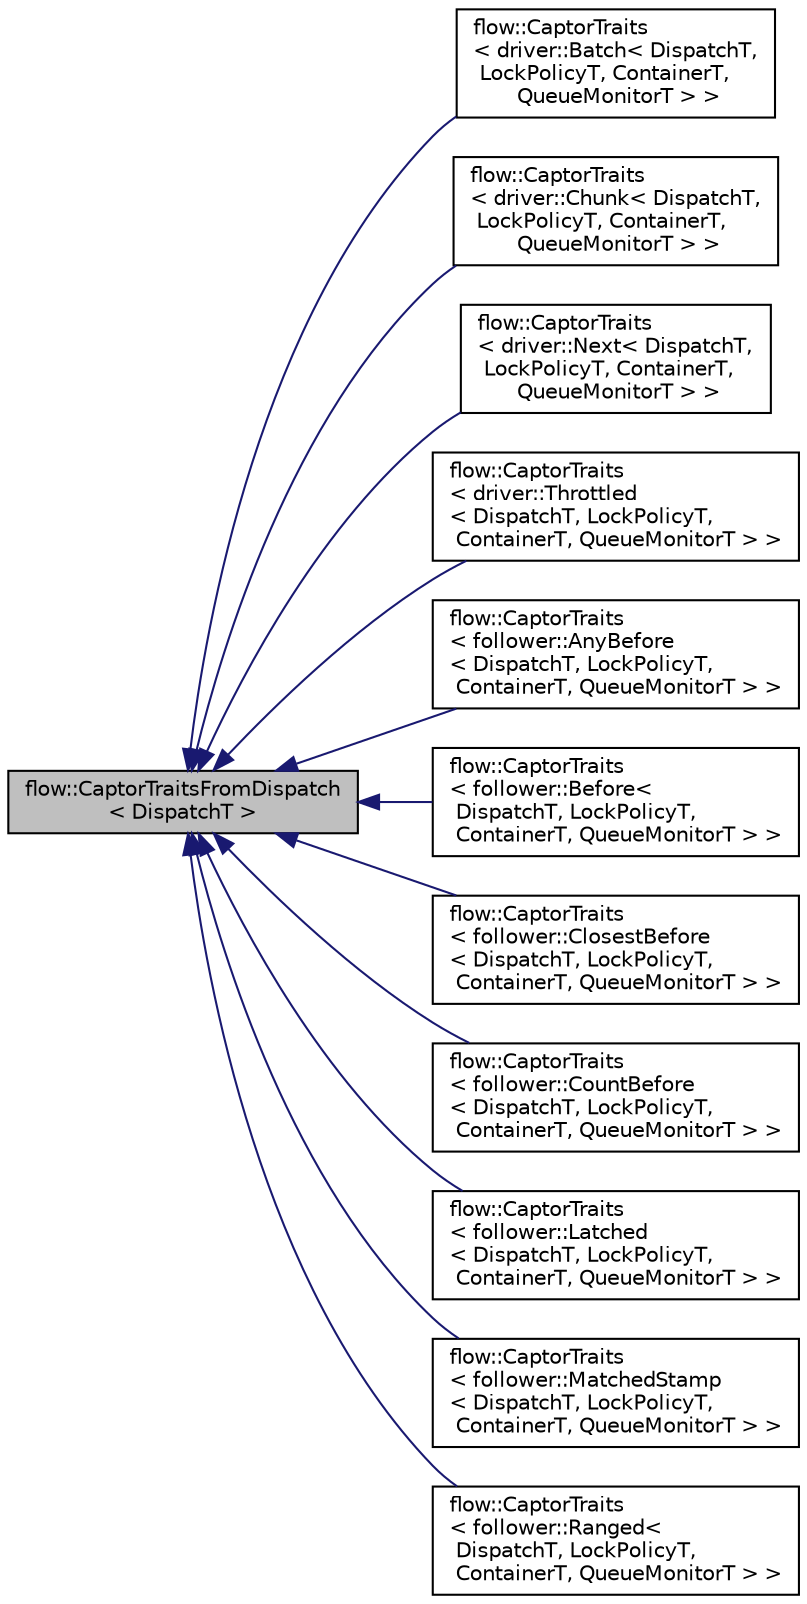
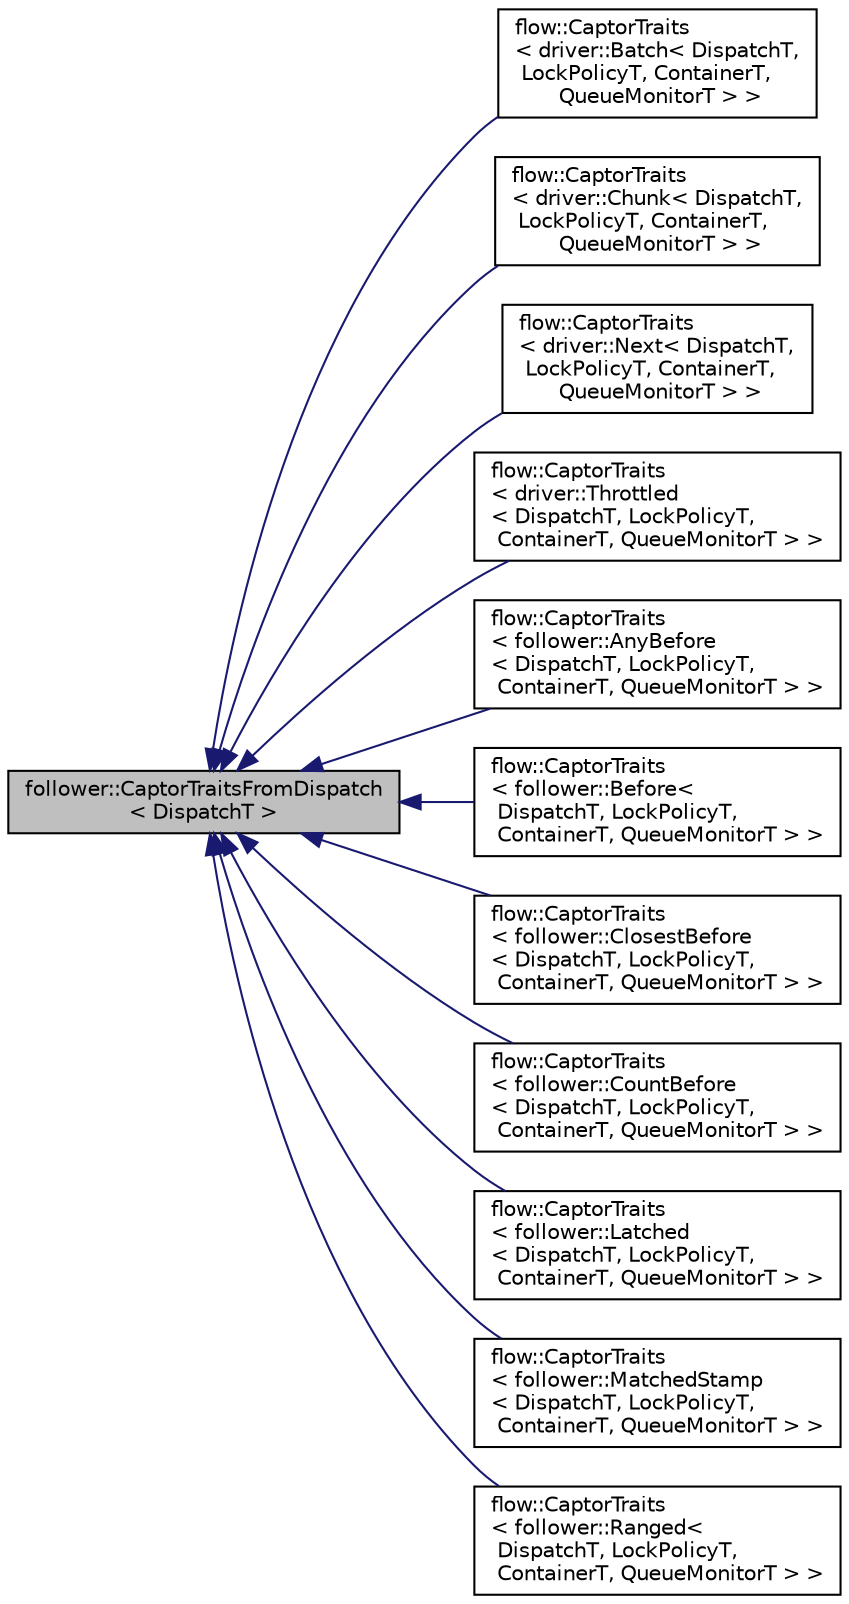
node "flow::CaptorTraitsFromDispatch < DispatchT >": label "flow::CaptorTraitsFromDispatch < DispatchT >" -> "follower::CaptorTraitsFromDispatch < DispatchT >"
